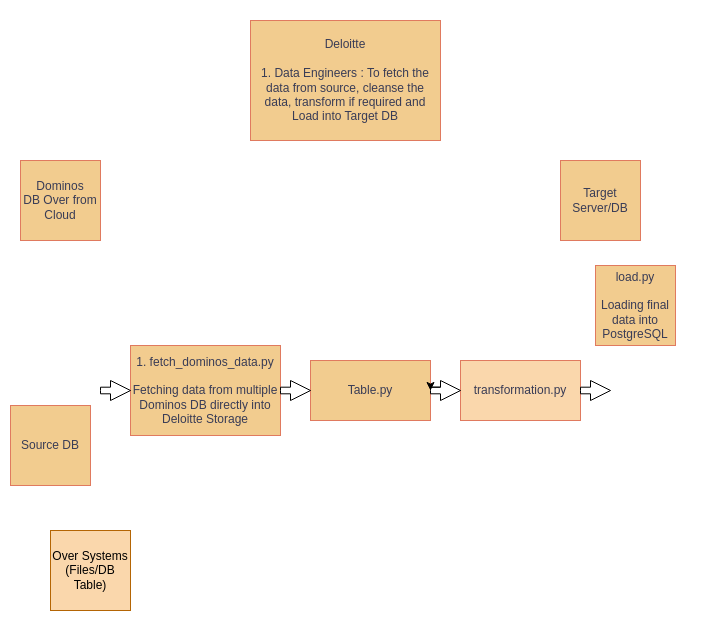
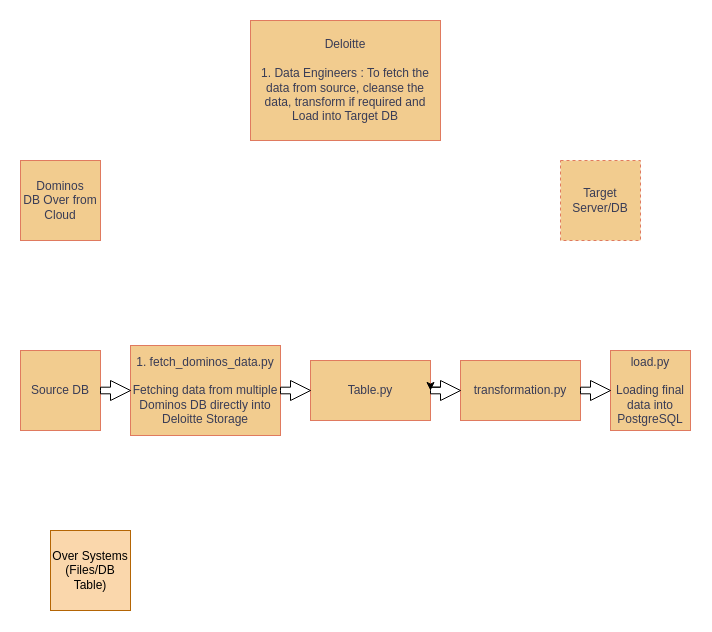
node "Target Server/DB": style solid -> dashed
node "load.py Loading final data into PostgreSQL": moved (636, 306) -> (651, 391)
node "transformation.py": fillcolor #fad7ac -> #f2cc8f
node "Source DB": moved (51, 446) -> (61, 391)
